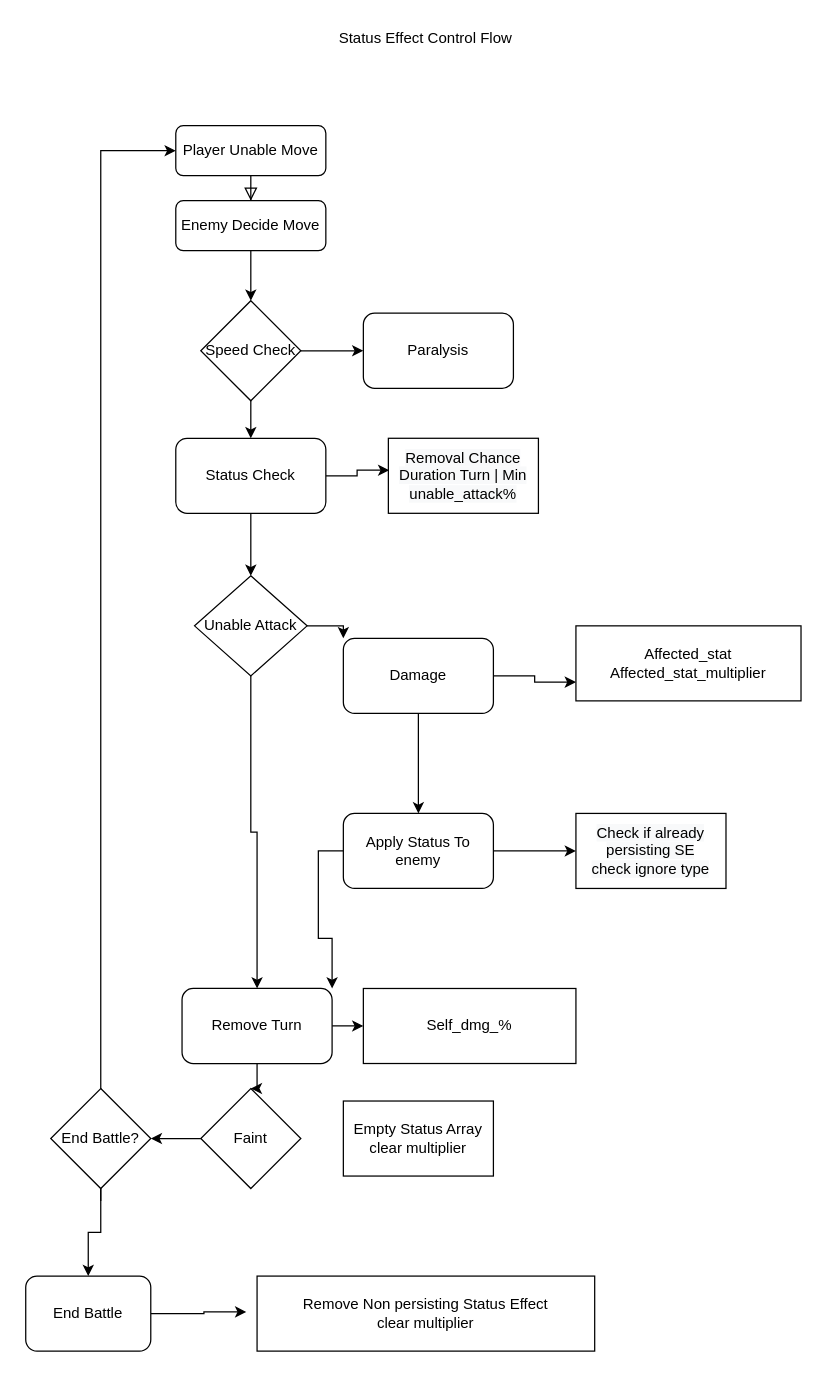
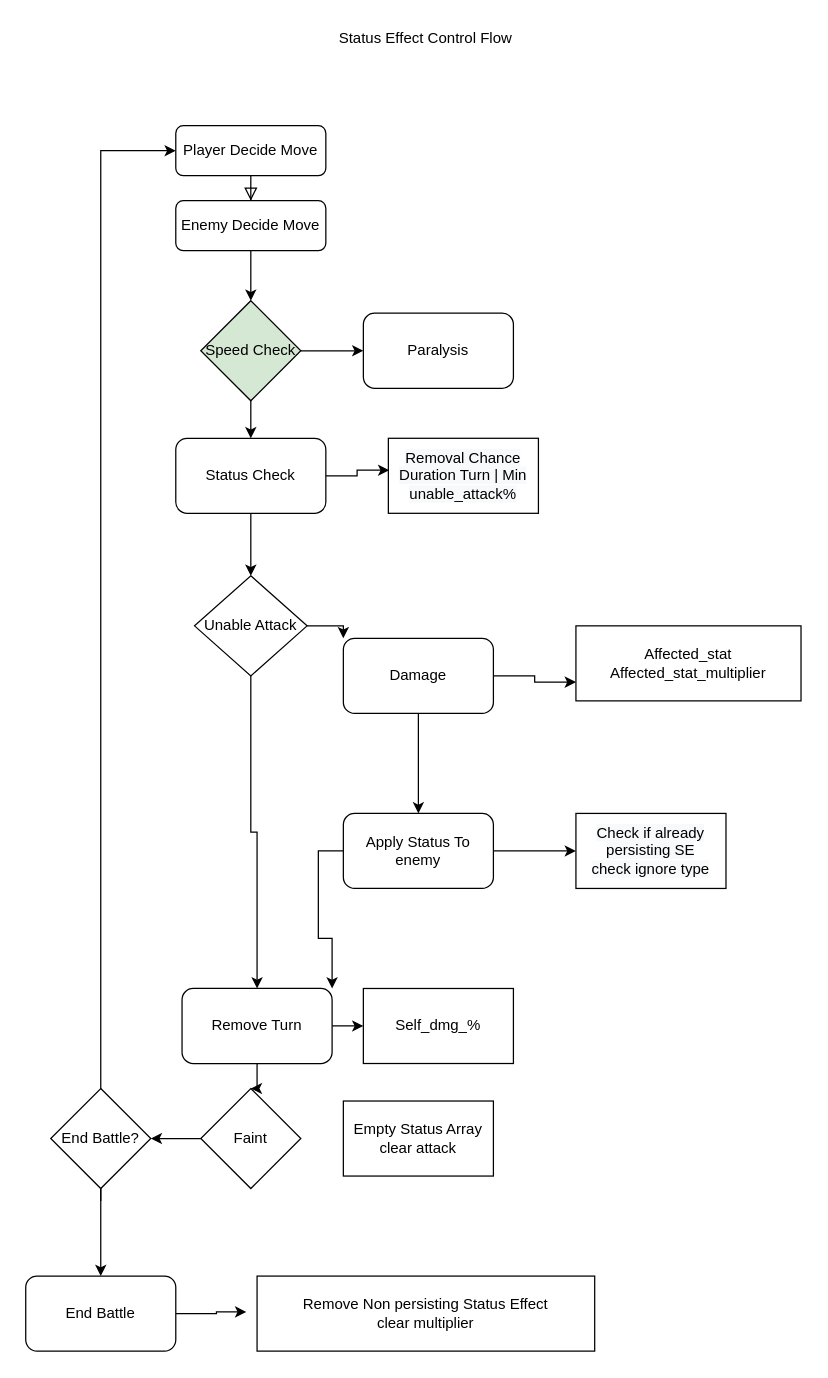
node "Player Unable Move": label "Player Unable Move" -> "Player Decide Move"
node "Speed Check": fillcolor #ffffff -> #d5e8d4
node "Self_dmg_%": size 213x75 -> 150x75
node "Empty Status Array clear multiplier": label "Empty Status Array clear multiplier" -> "Empty Status Array clear attack"
node "End Battle": size 125x75 -> 150x75
